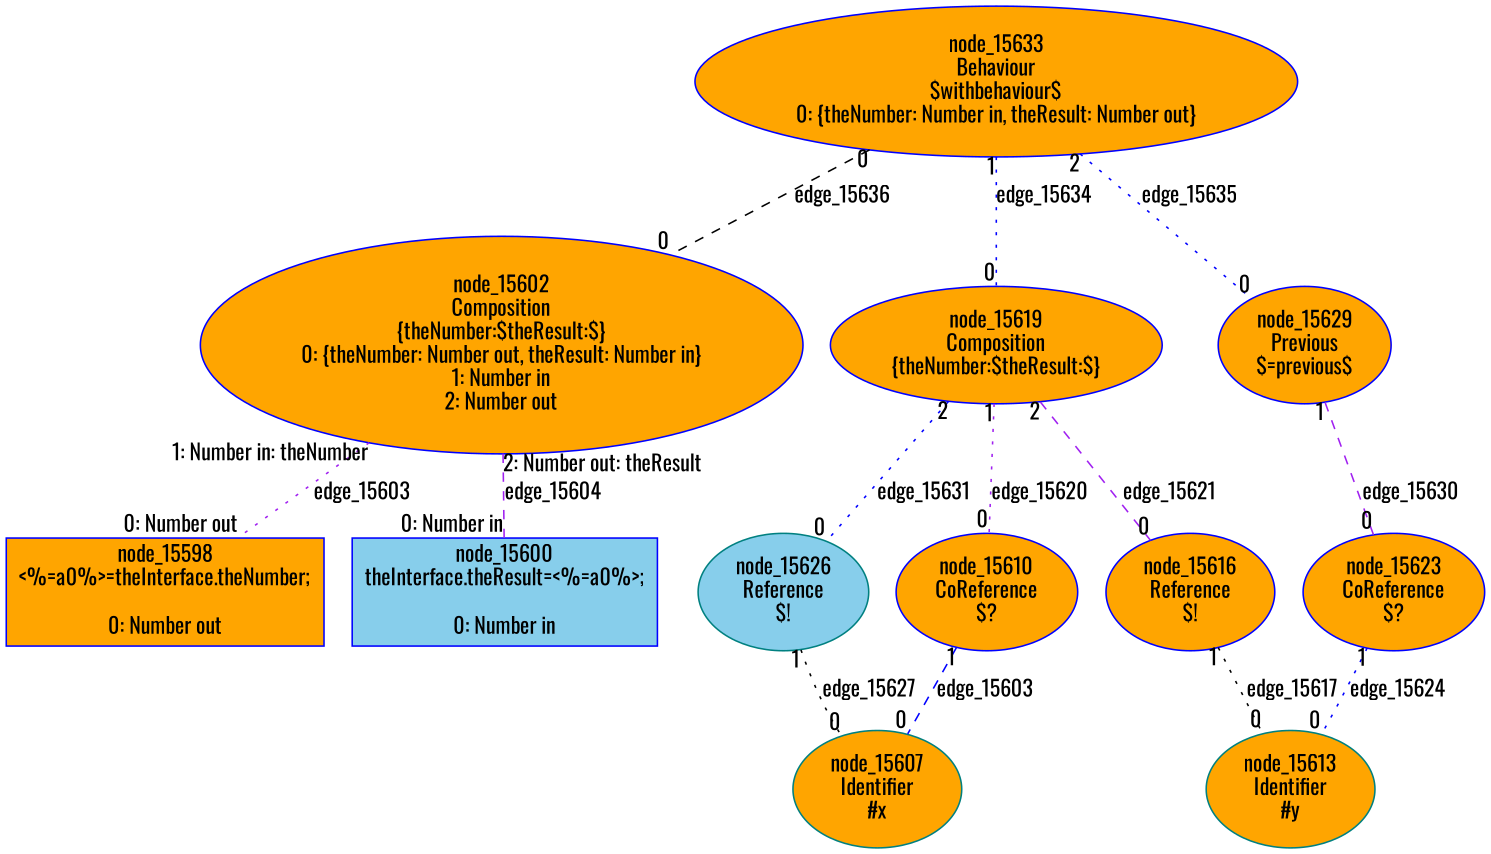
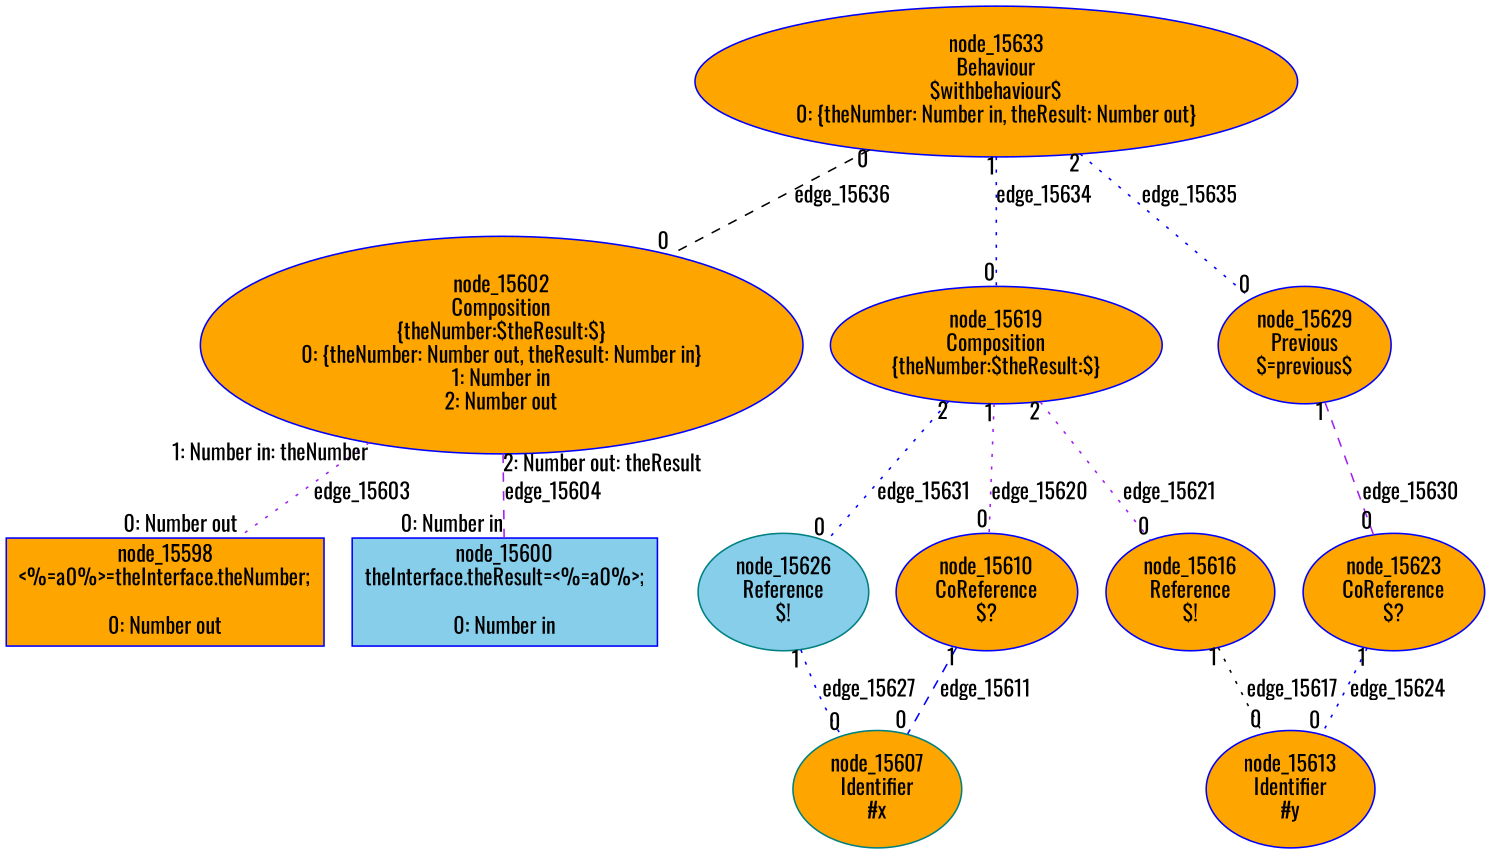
edge "node_15619 Composition {theNumber:$theResult:$}" -- "node_15616 Reference $!": style dashed -> dotted
edge "node_15610 CoReference $?" -- "node_15607 Identifier #x": label "edge_15603" -> "edge_15611"
edge "node_15626 Reference $!" -- "node_15607 Identifier #x": color black -> blue
node "node_15613 Identifier #y": color teal -> blue
